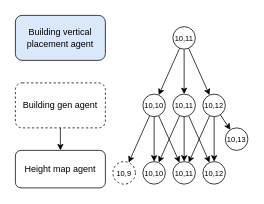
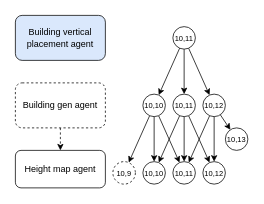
edge "Building gen agent" -> "Height map agent": style solid -> dashed
